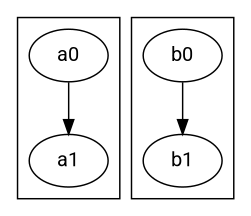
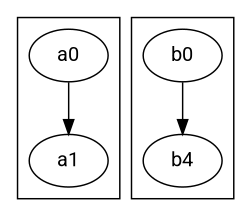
node "b1": label "b1" -> "b4"
